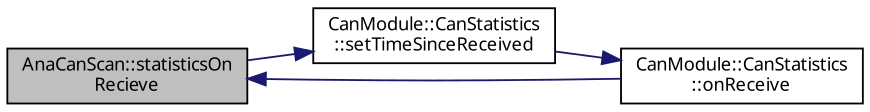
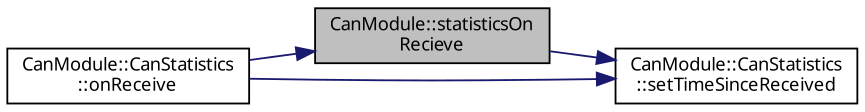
edge "CanModule::CanStatistics ::setTimeSinceReceived" -> "CanModule::CanStatistics ::onReceive": reversed
node "AnaCanScan::statisticsOn Recieve": label "AnaCanScan::statisticsOn Recieve" -> "CanModule::statisticsOn Recieve"
